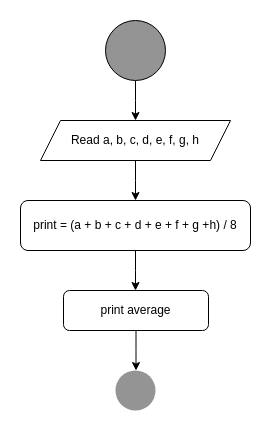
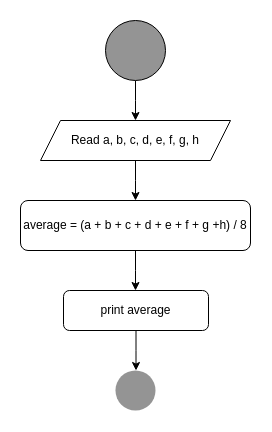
node "print = (a + b + c + d + e + f + g +h) / 8": label "print = (a + b + c + d + e + f + g +h) / 8" -> "average = (a + b + c + d + e + f + g +h) / 8"
